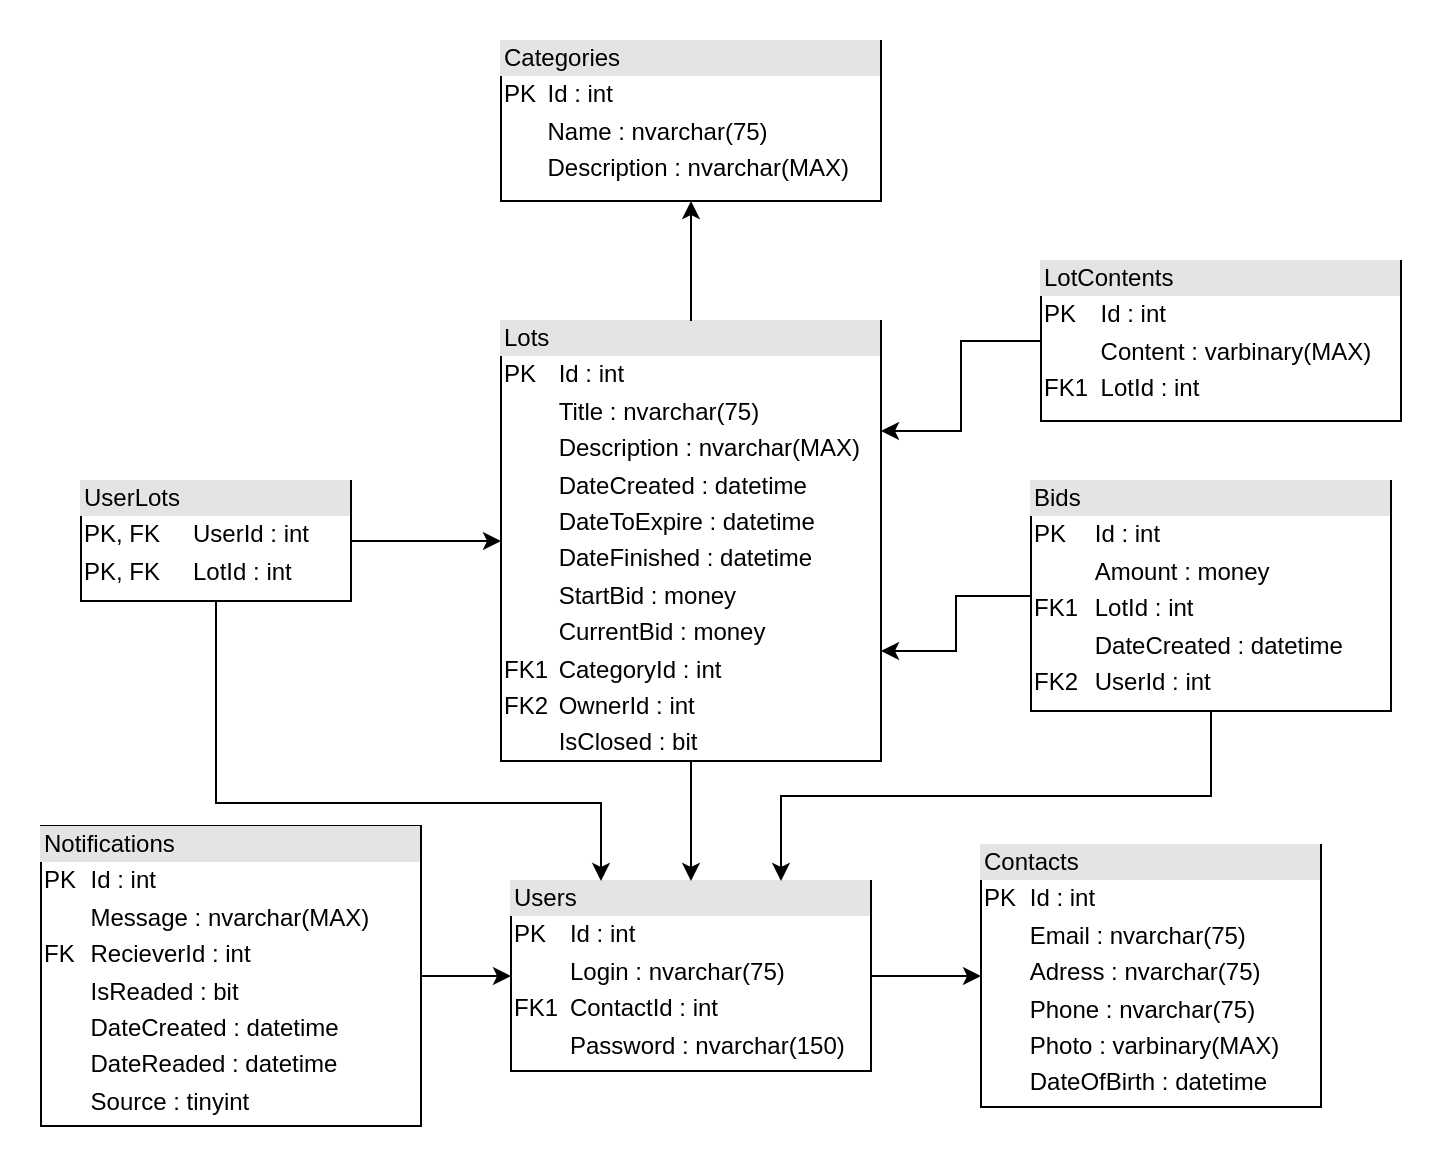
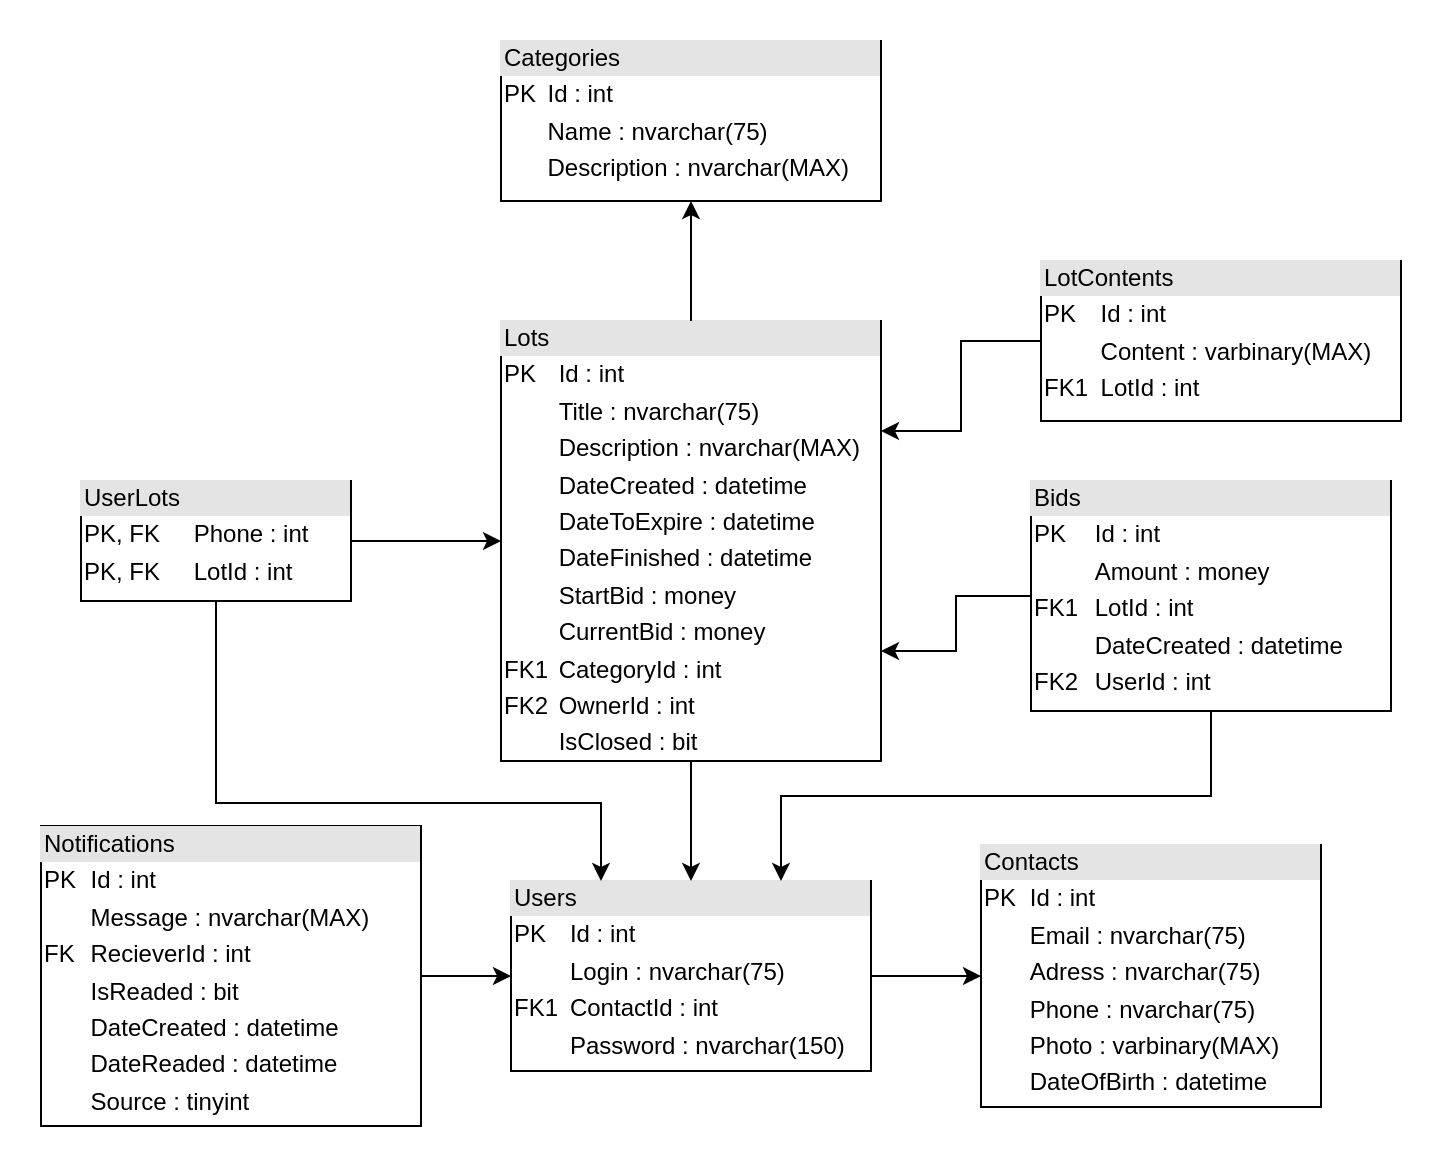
node "UserLots PK, FK UserId : int PK, FK LotId : int": label "UserLots PK, FK UserId : int PK, FK LotId : int" -> "UserLots PK, FK Phone : int PK, FK LotId : int"
